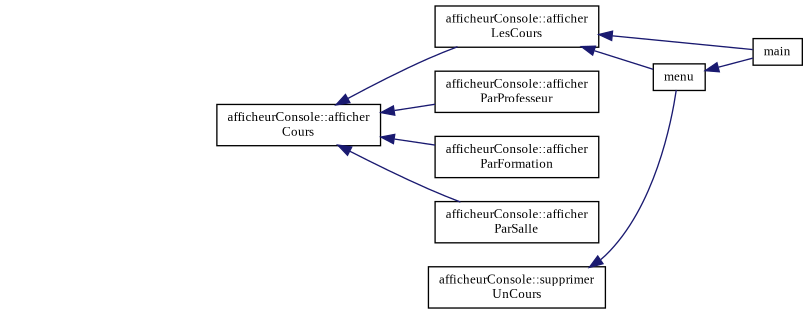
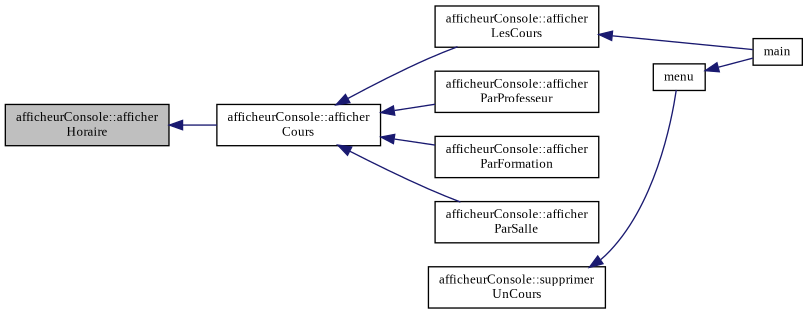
edge "menu" -> "afficheurConsole::afficher LesCours": removed
node "afficheurConsole::afficher Horaire": added
